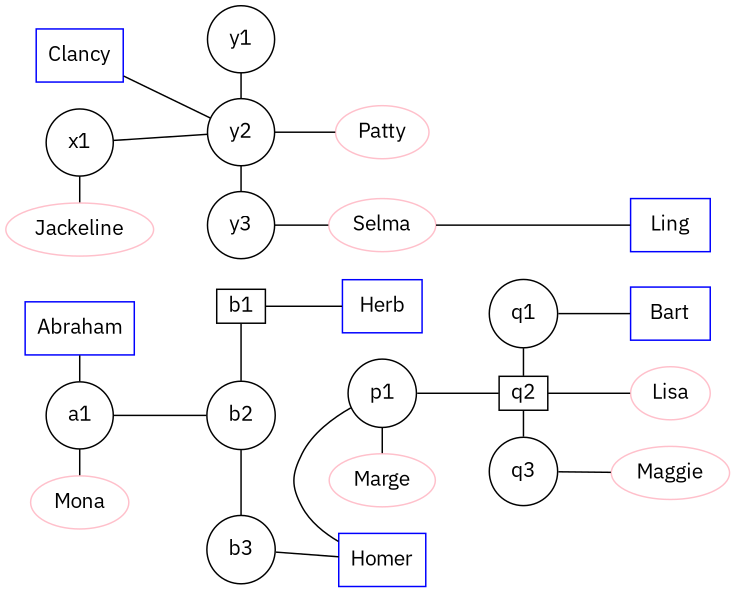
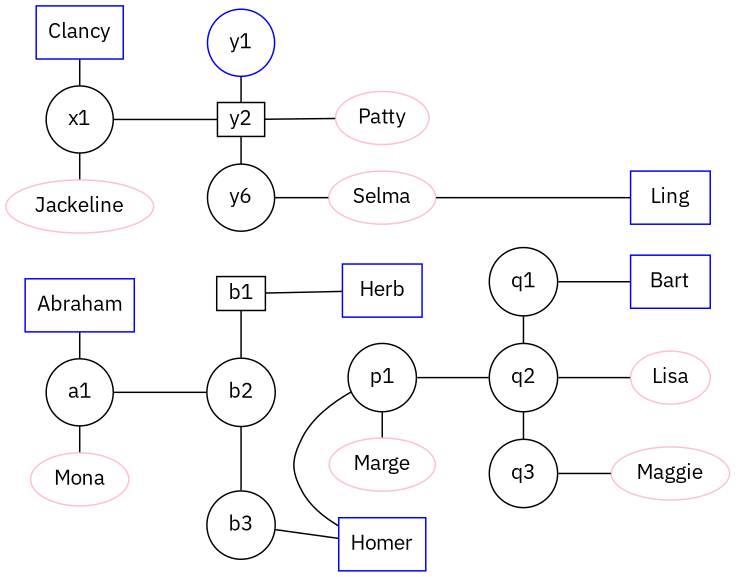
node "y1": color black -> blue
edge "Clancy" -- "y2": now "Clancy" -- "x1"
node "y2": shape circle -> box
node "y3": label "y3" -> "y6"
node "q2": shape box -> circle
